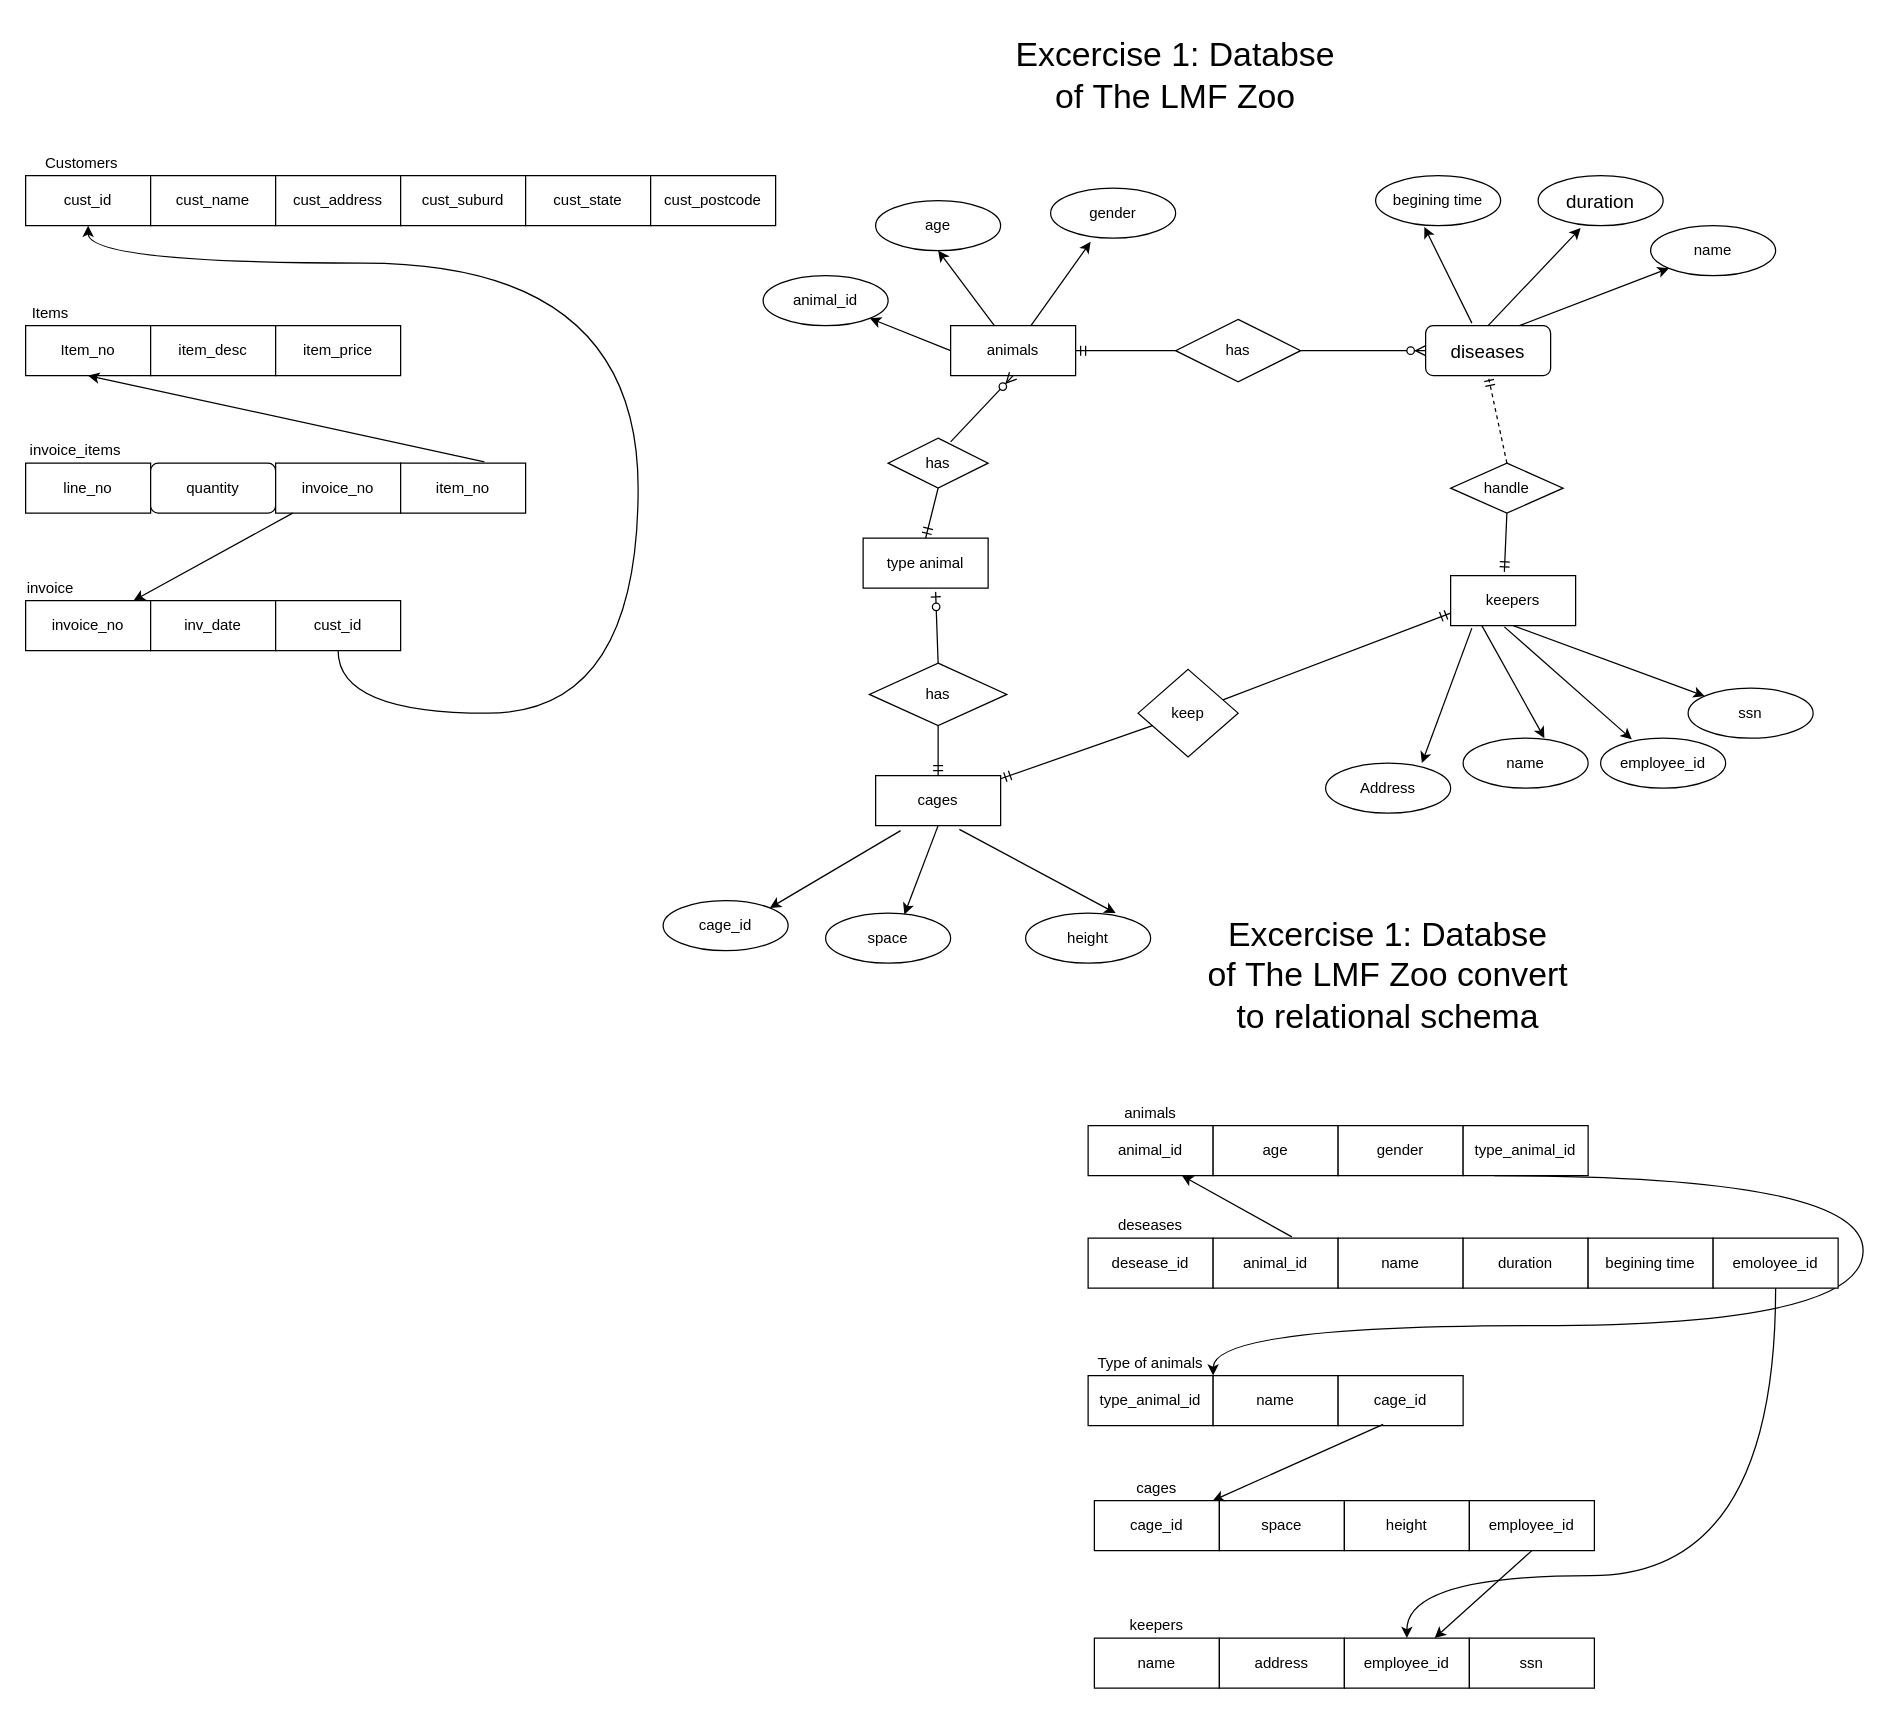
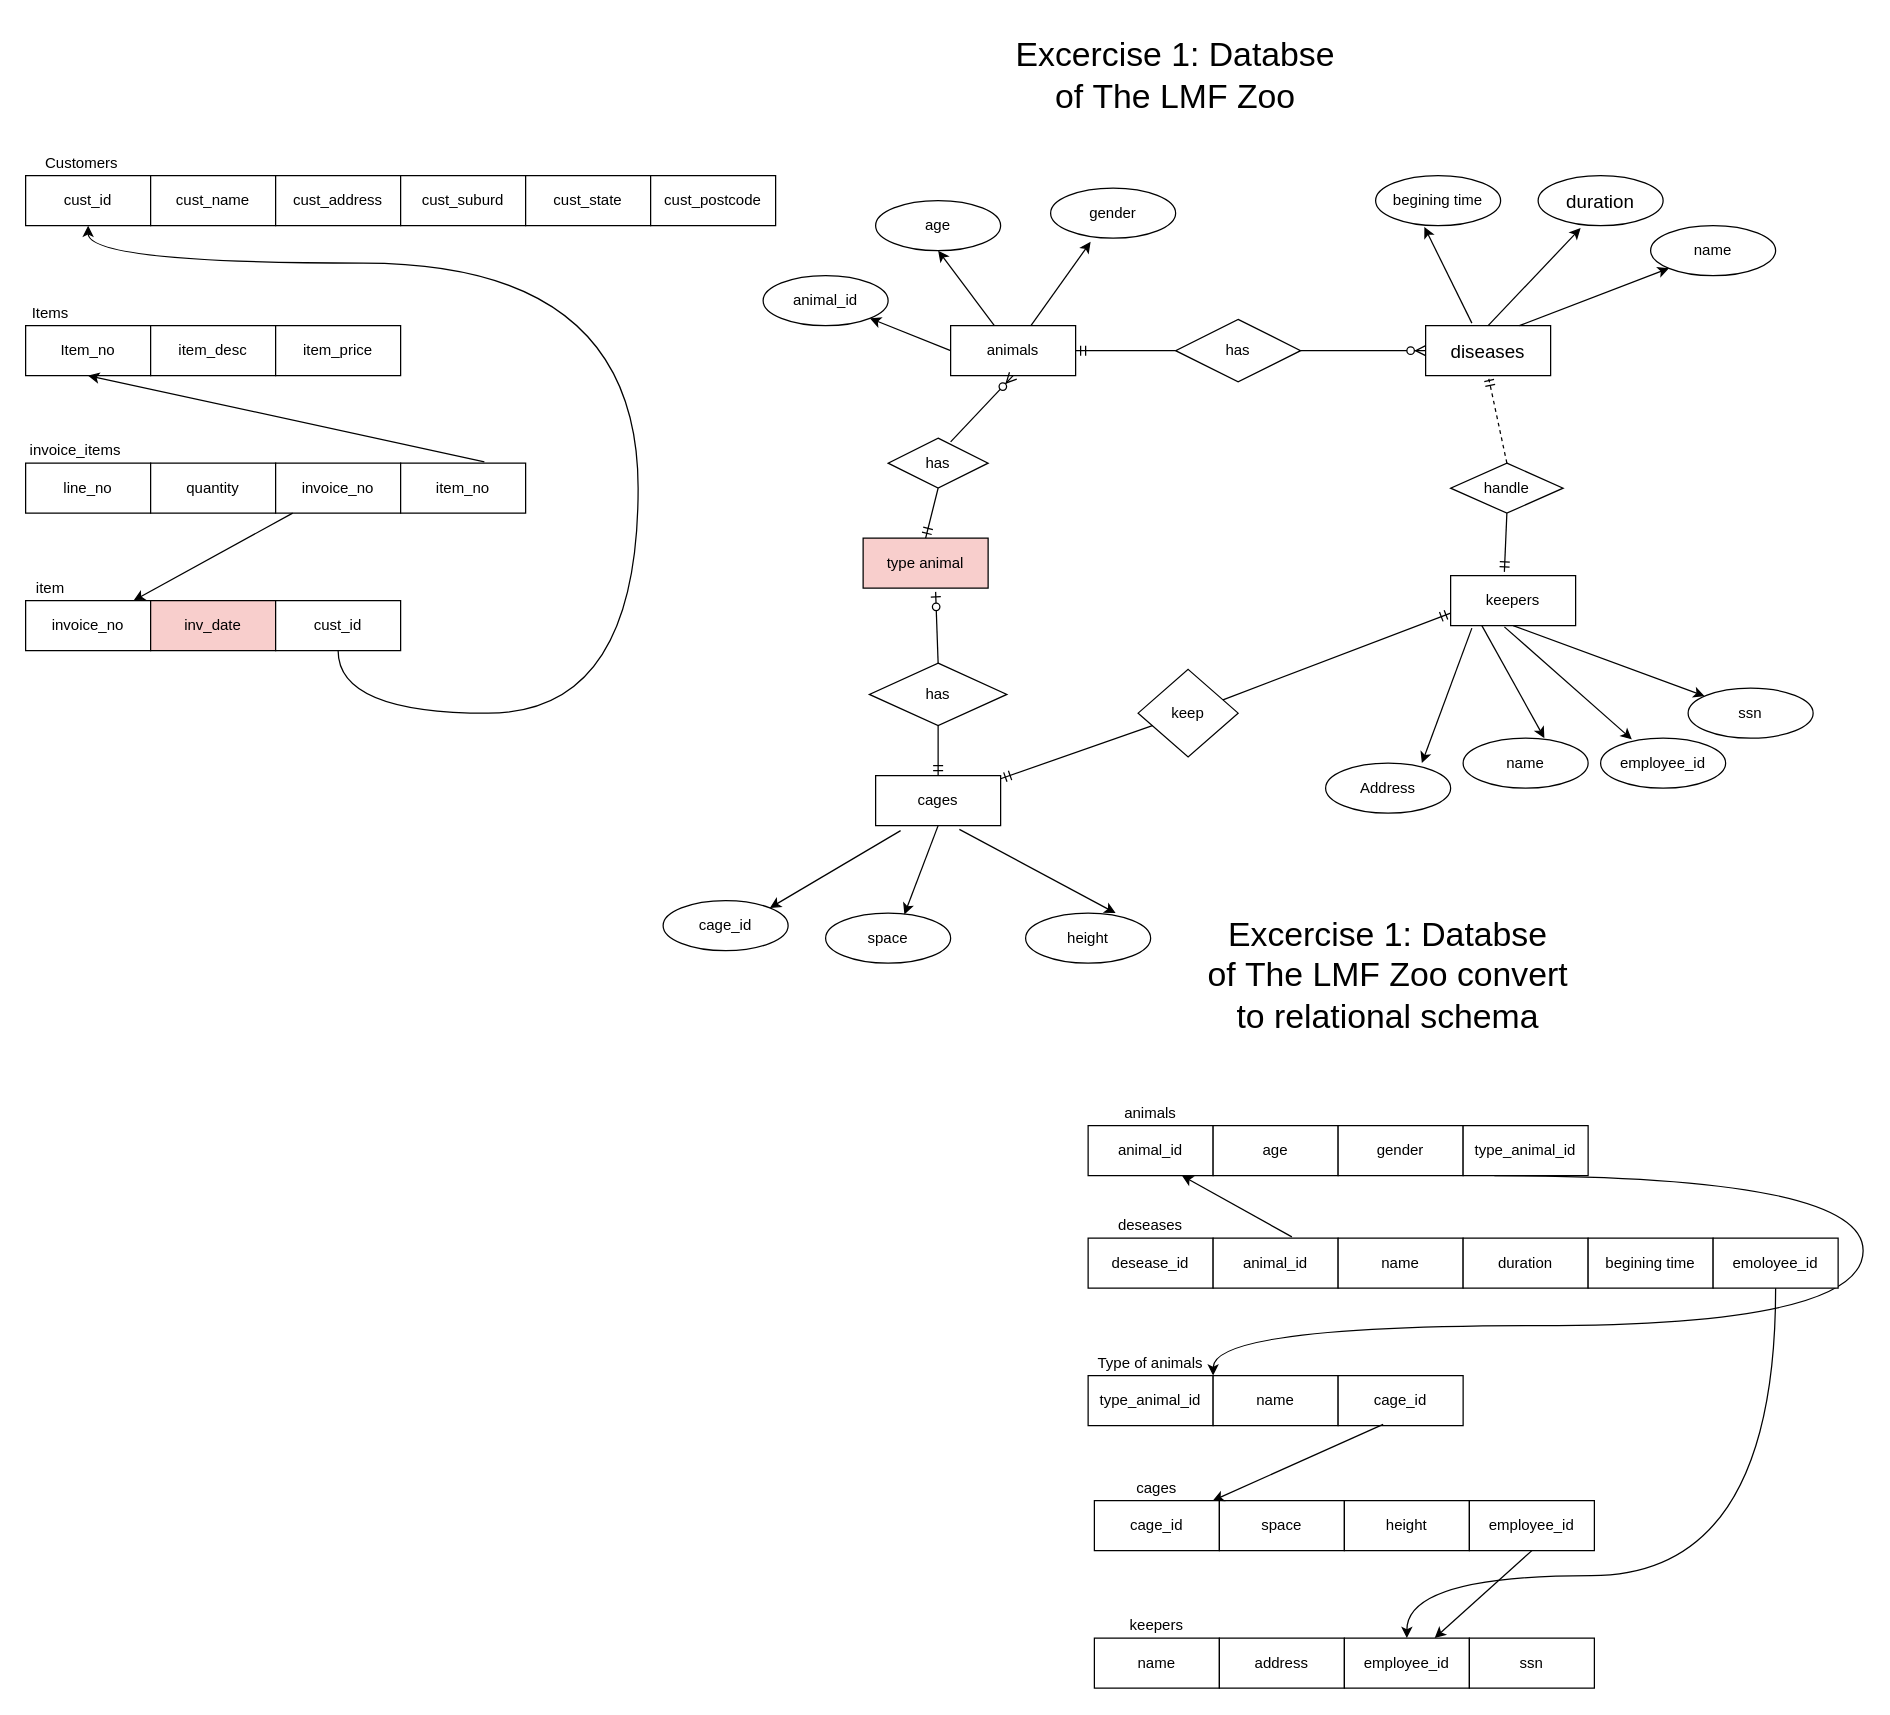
node "diseases": shape rounded rectangle -> rectangle
node "quantity": shape rounded rectangle -> rectangle
node "type animal": fillcolor #ffffff -> #f8cecc
node "invoice": label "invoice" -> "item"
node "inv_date": fillcolor #ffffff -> #f8cecc
